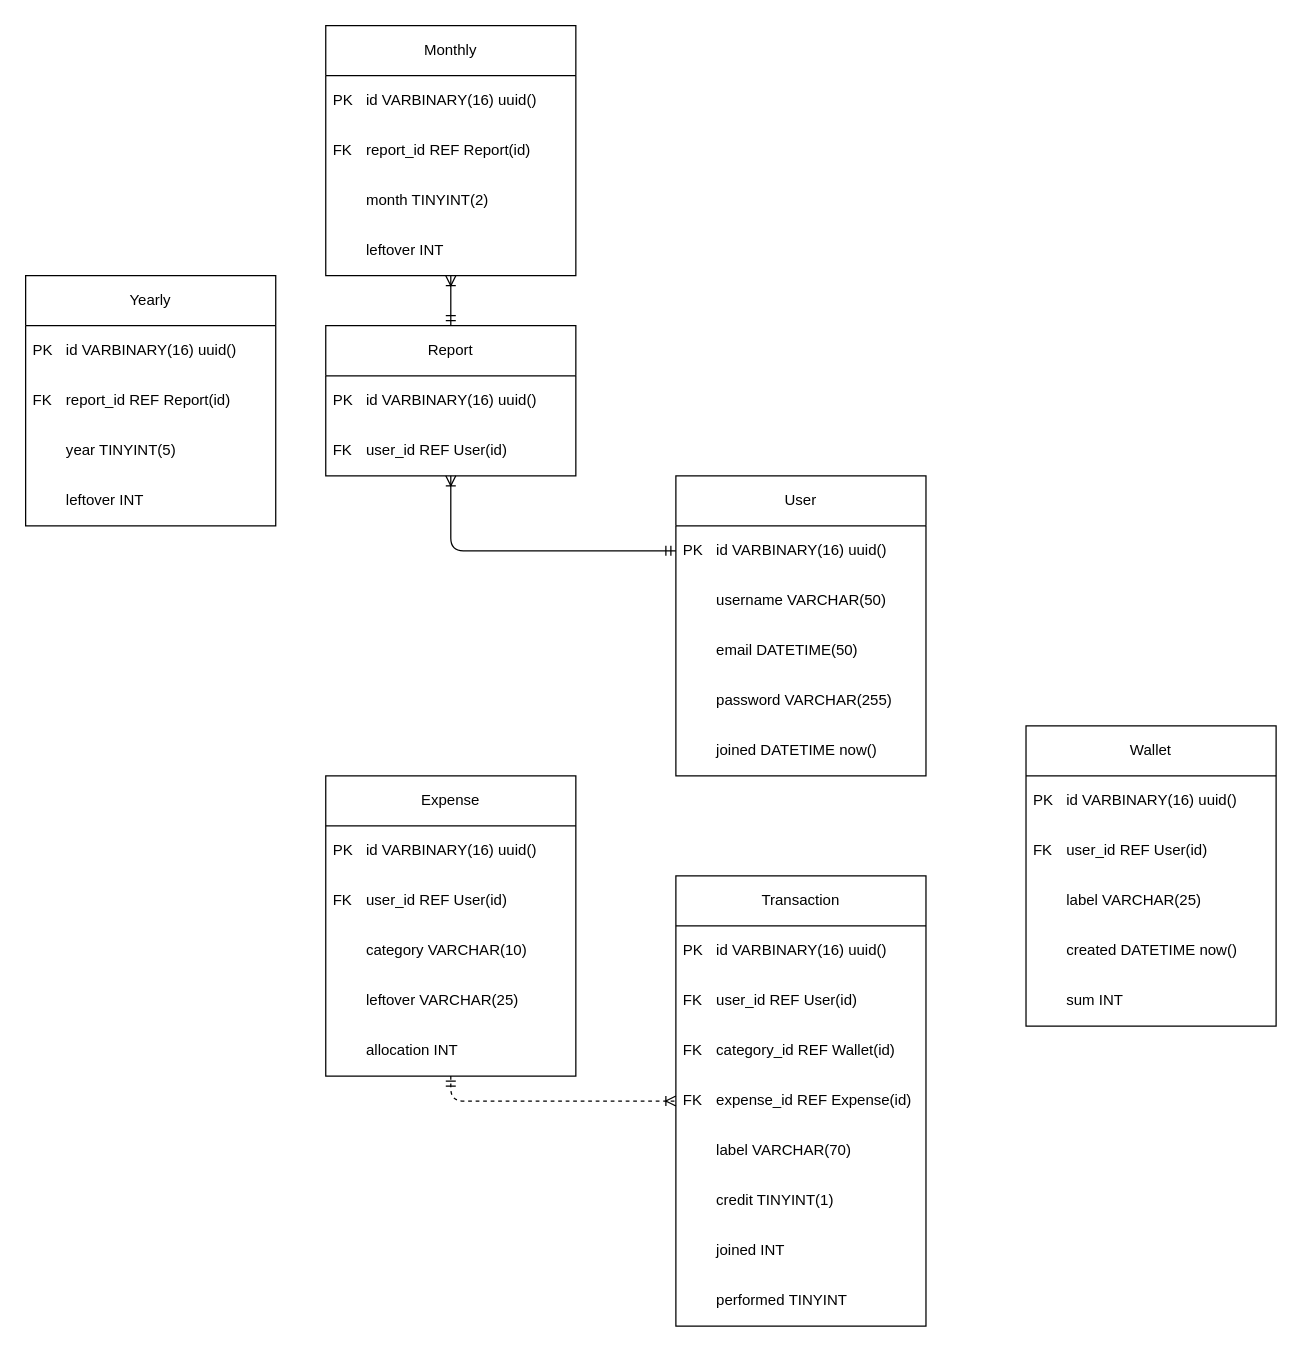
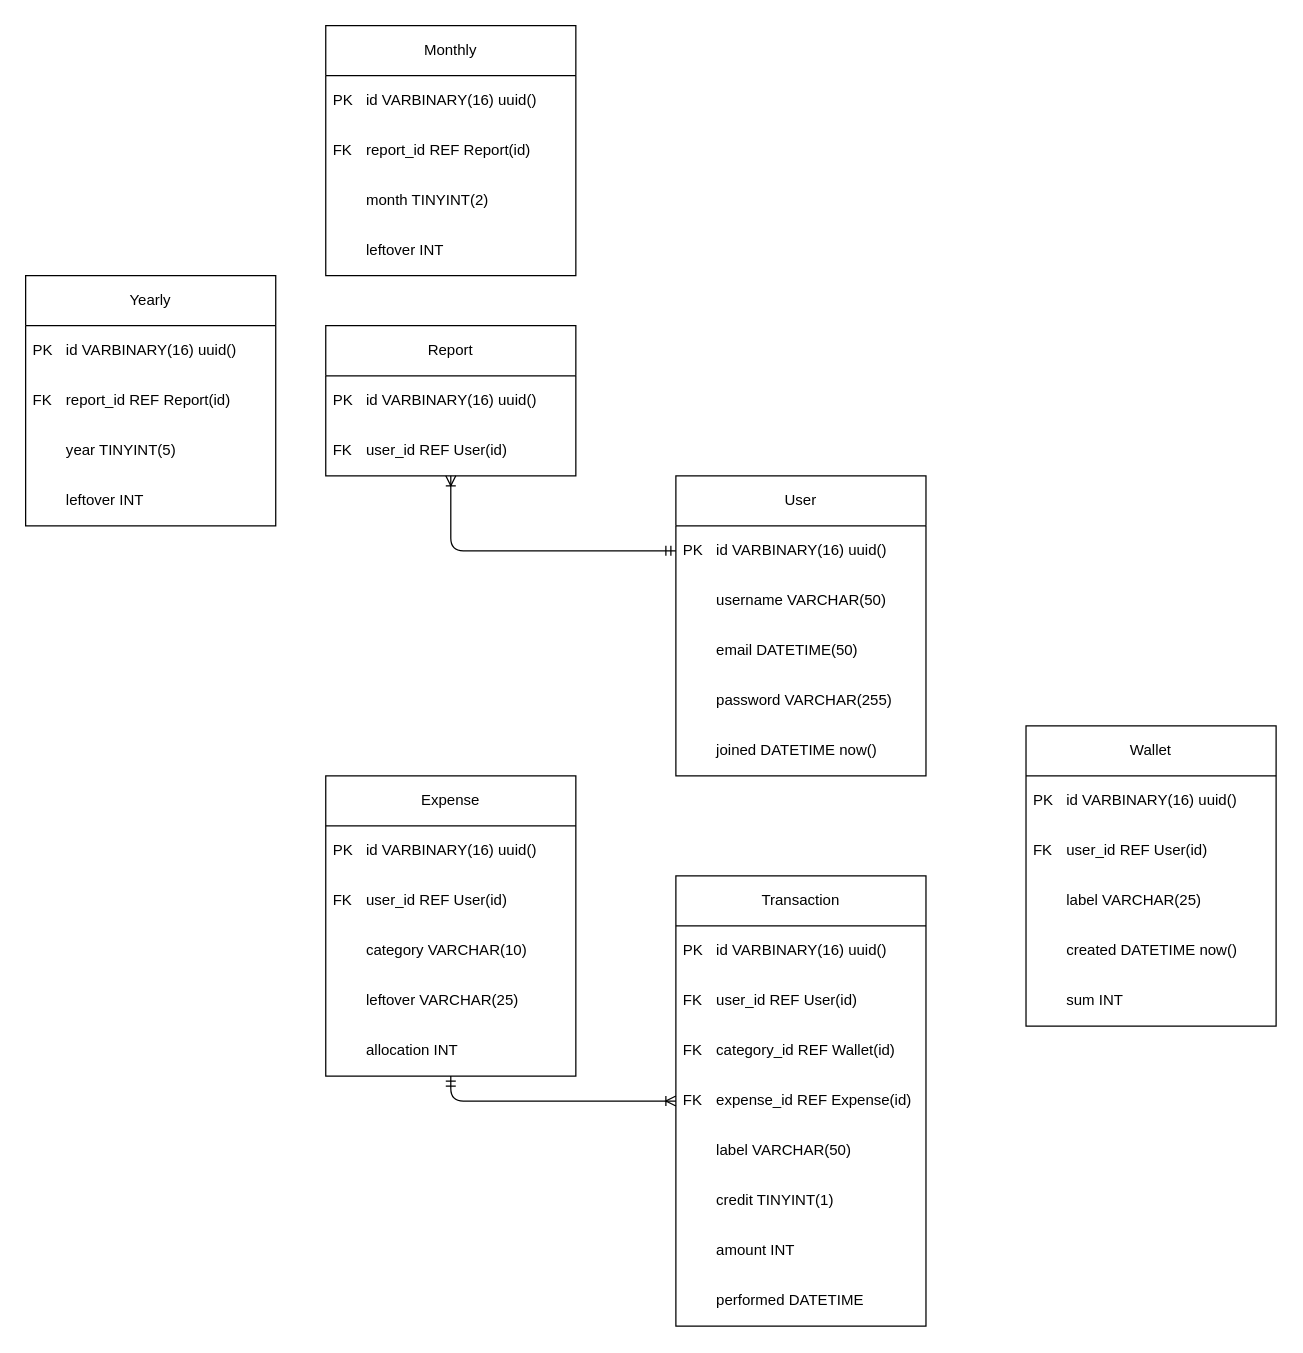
edge "Monthly" -- "Report": removed
edge "Expense" -- "Transaction": style dashed -> solid
node "label VARCHAR(70)": label "label VARCHAR(70)" -> "label VARCHAR(50)"
node "joined INT": label "joined INT" -> "amount INT"
node "performed TINYINT": label "performed TINYINT" -> "performed DATETIME"
